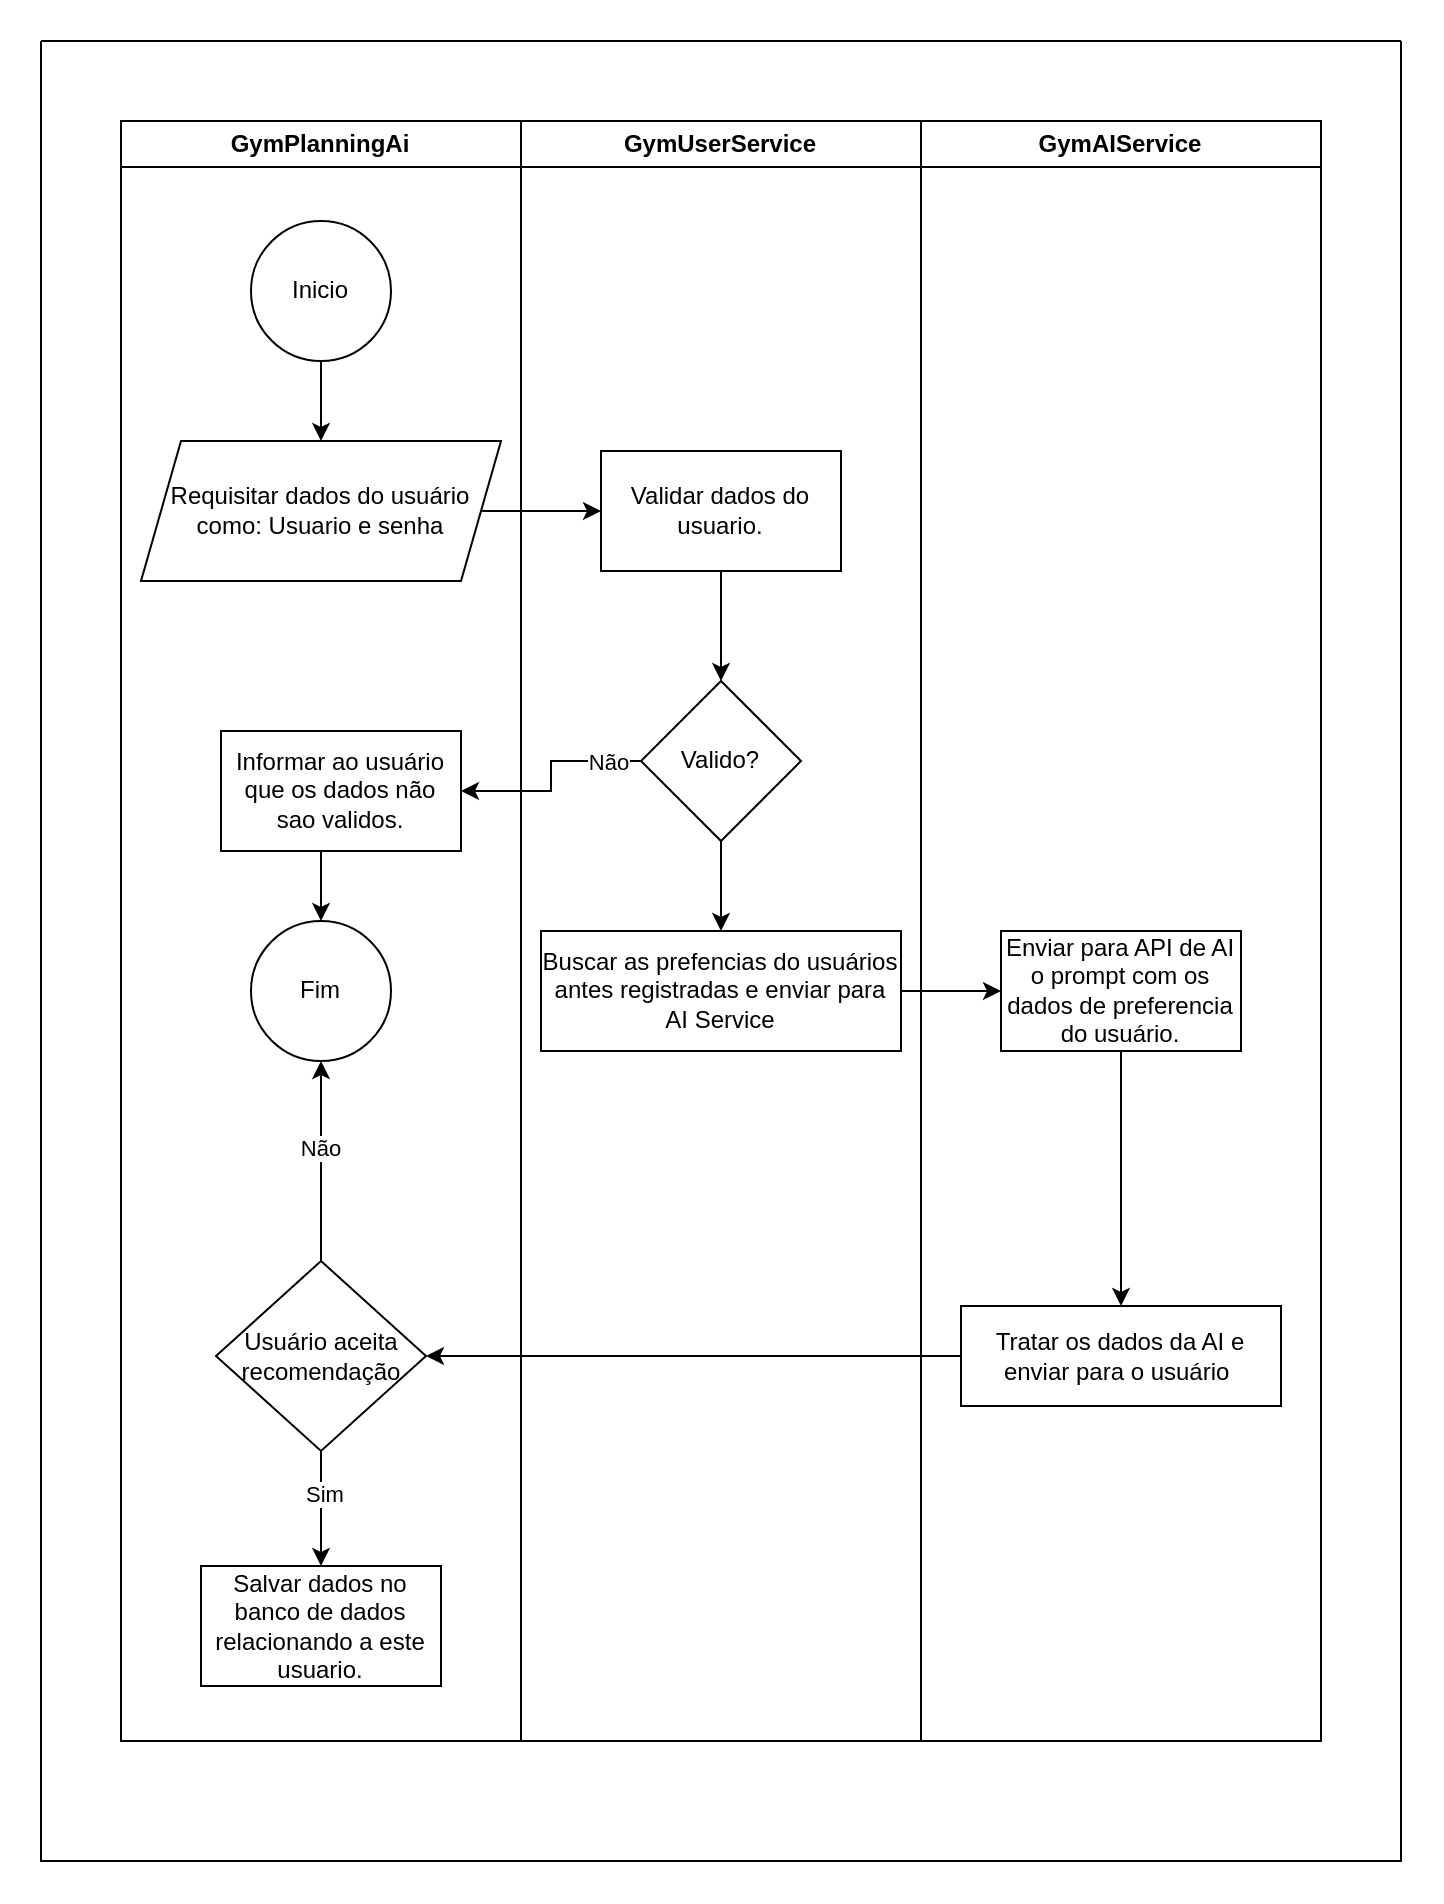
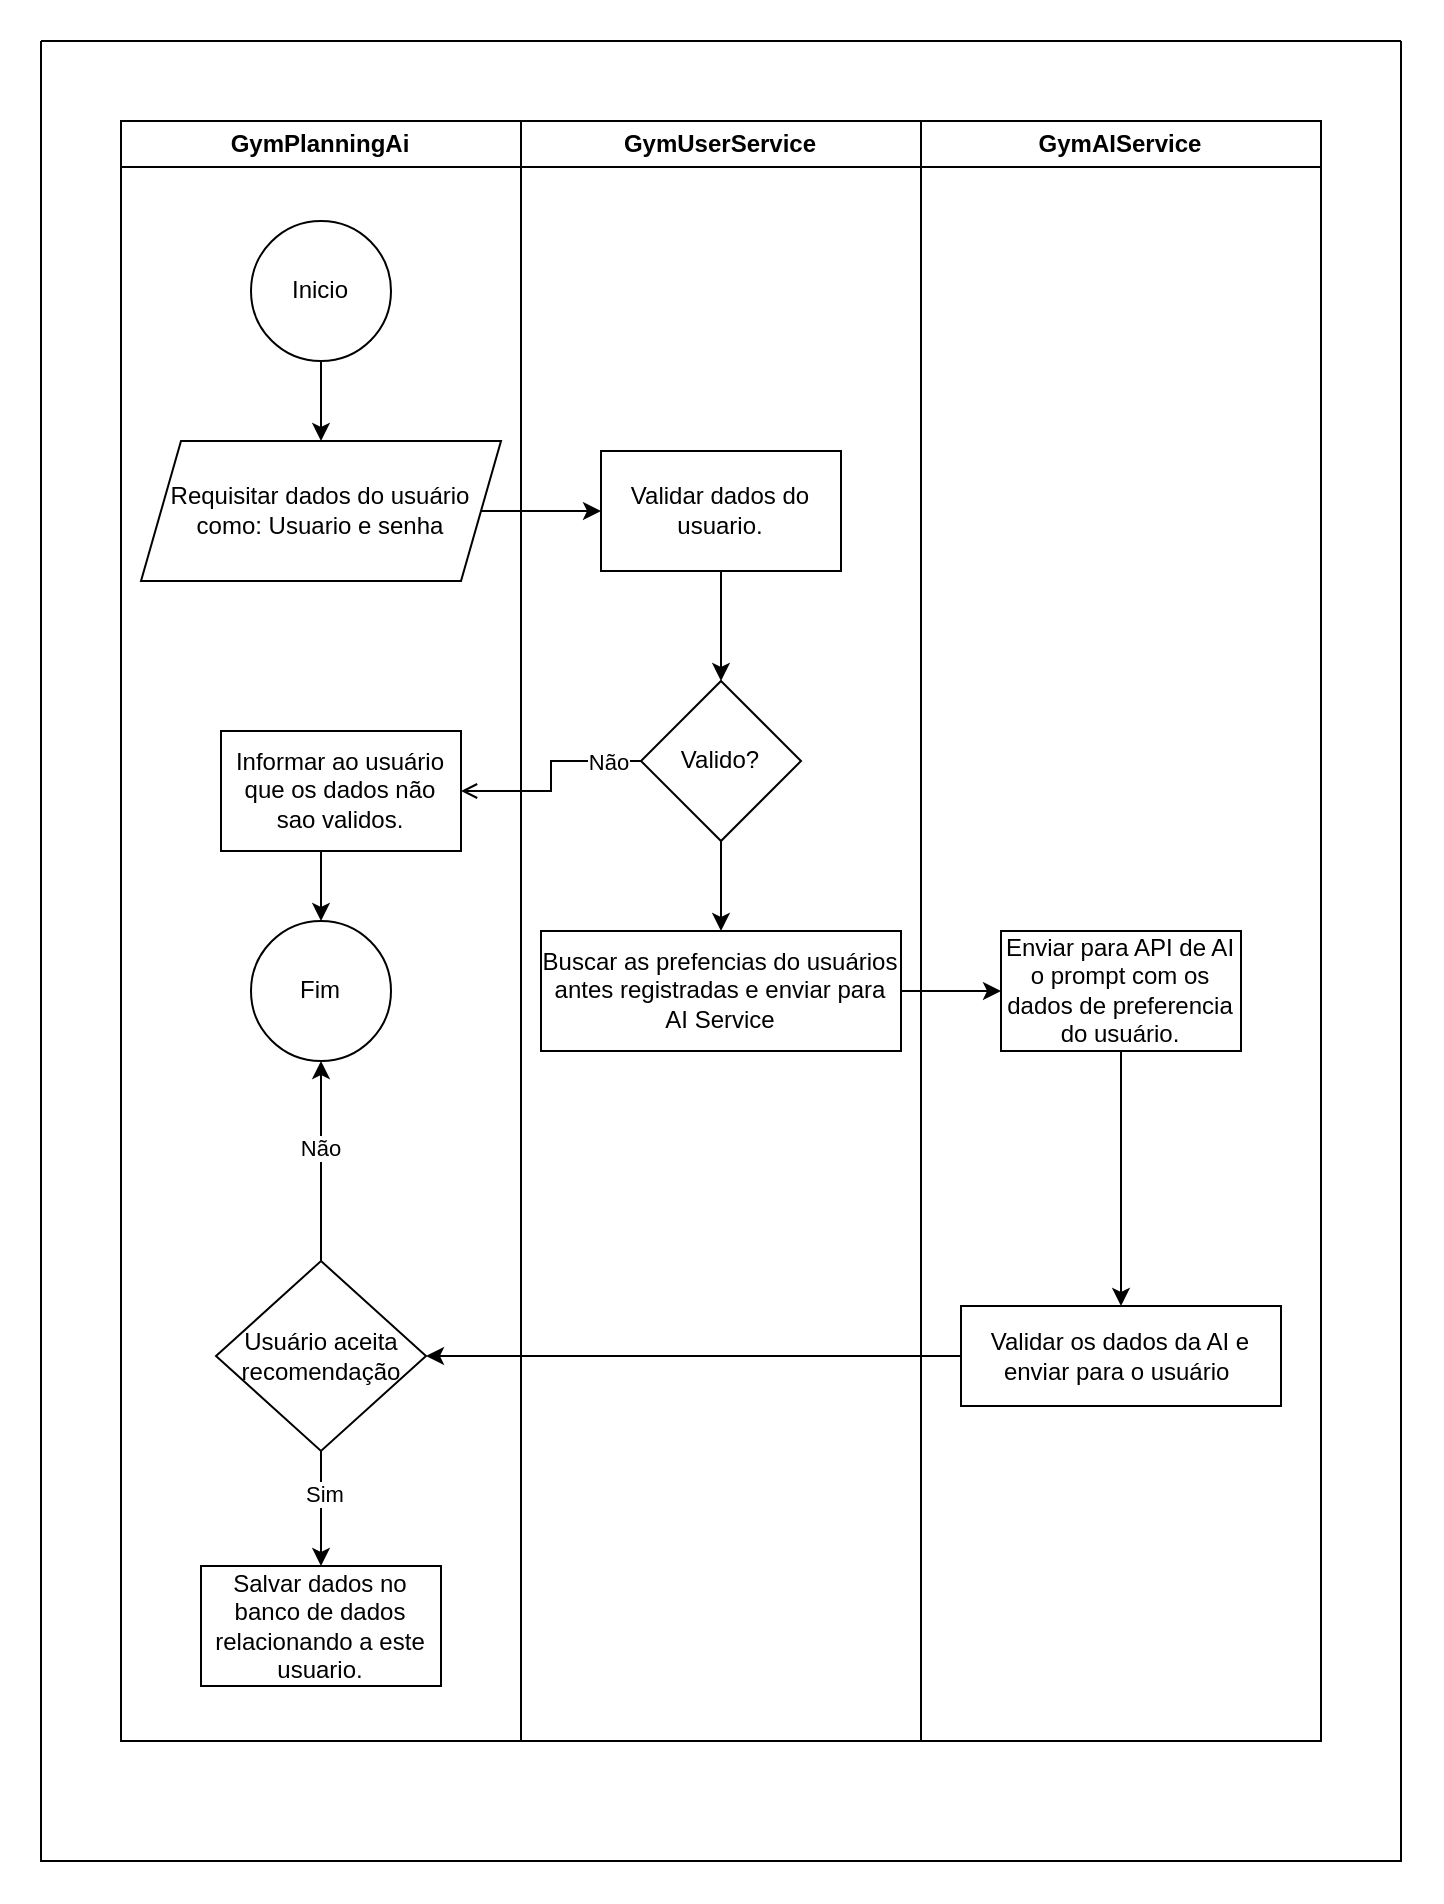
edge "Valido?" -> "Informar ao usuário que os dados não sao validos.": arrowhead classic -> open
node "Tratar os dados da AI e enviar para o usuário": label "Tratar os dados da AI e enviar para o usuário" -> "Validar os dados da AI e enviar para o usuário"
